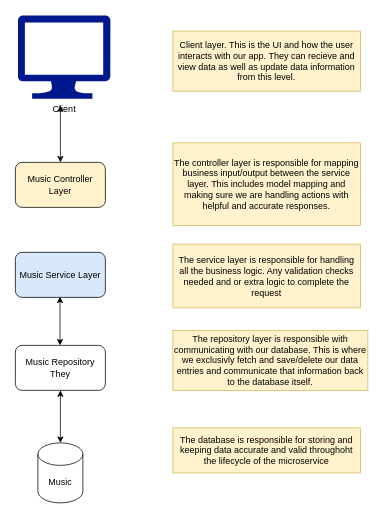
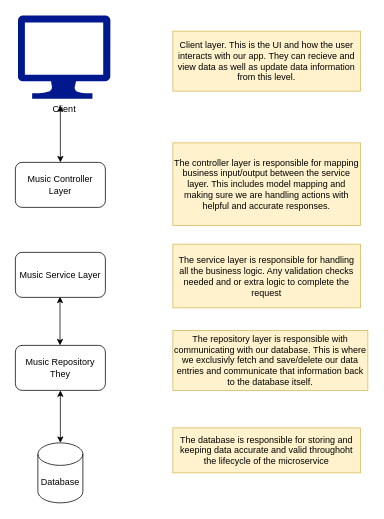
node "Music Controller Layer": fillcolor #fff2cc -> #ffffff
node "Music Service Layer": fillcolor #dae8fc -> #ffffff
node "Music": label "Music" -> "Database"
